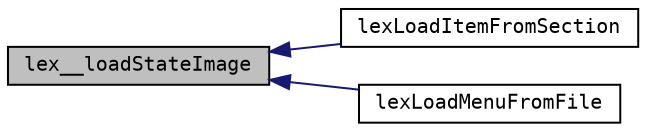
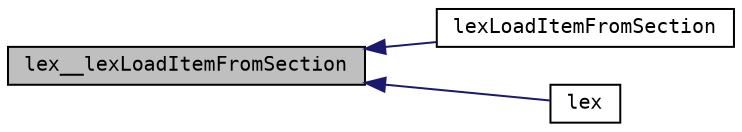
node "lex__loadStateImage": label "lex__loadStateImage" -> "lex__lexLoadItemFromSection"
node "lexLoadMenuFromFile": label "lexLoadMenuFromFile" -> "lex"
